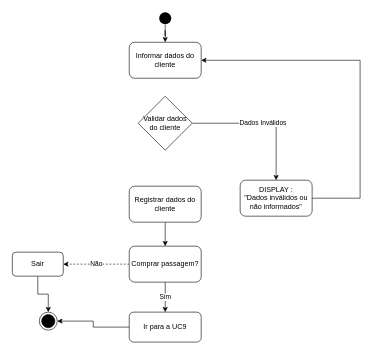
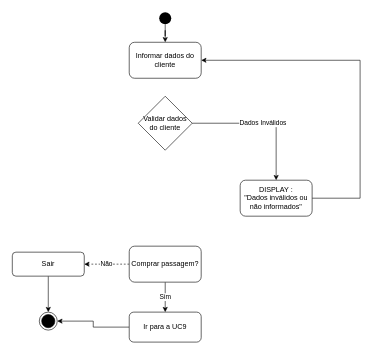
node "Registrar dados do cliente": removed
edge "Registrar dados do cliente" -> "Comprar passagem?": removed
node "Sair": size 51x24 -> 72x24
